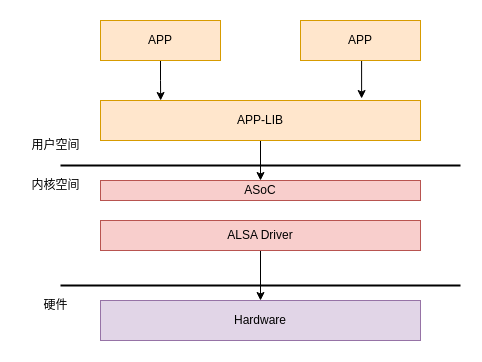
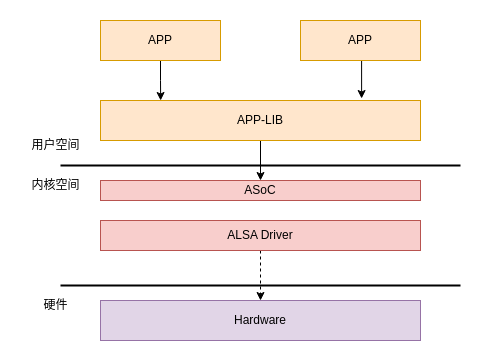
edge "ALSA Driver" -> "Hardware": style solid -> dashed
